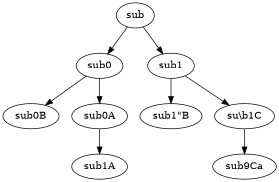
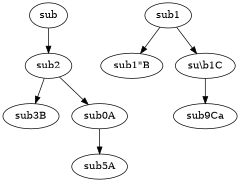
edge "sub" -> "sub1": removed
node "sub0": label "sub0" -> "sub2"
node "sub0B": label "sub0B" -> "sub3B"
node "sub1A": label "sub1A" -> "sub5A"
